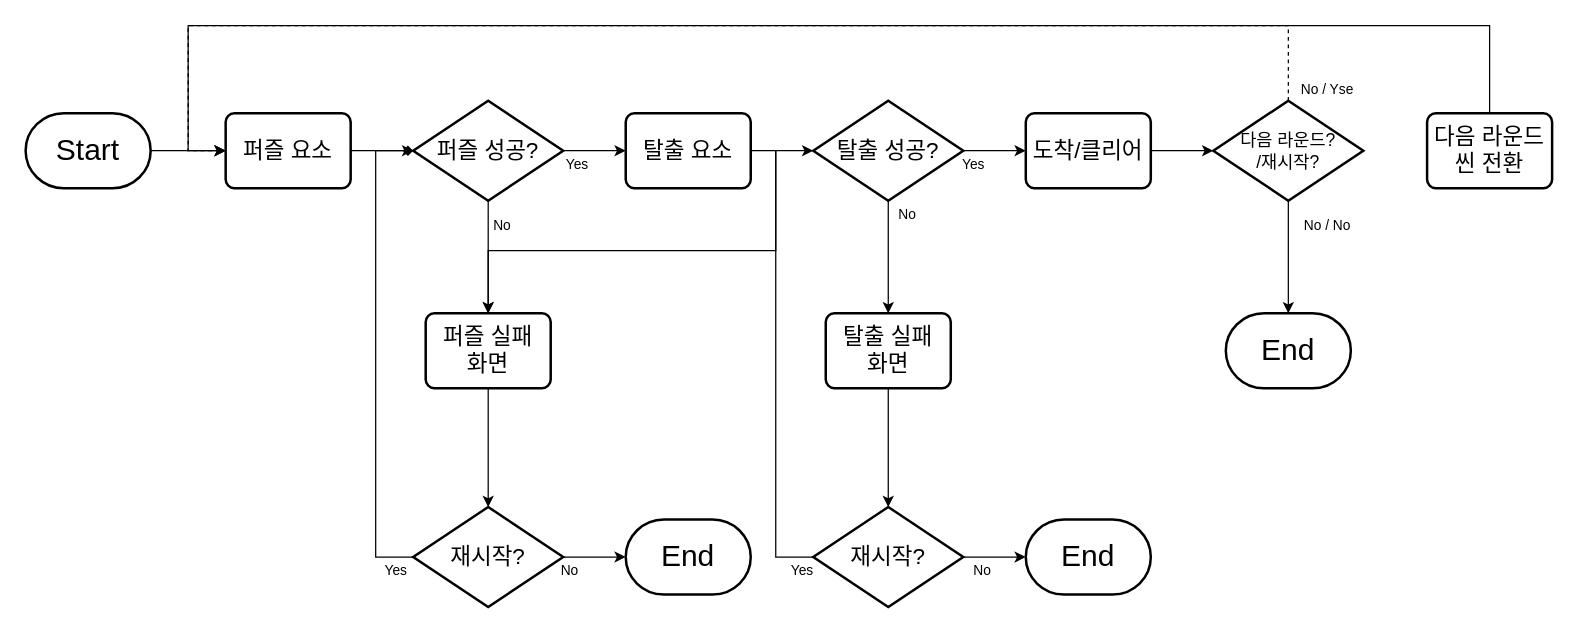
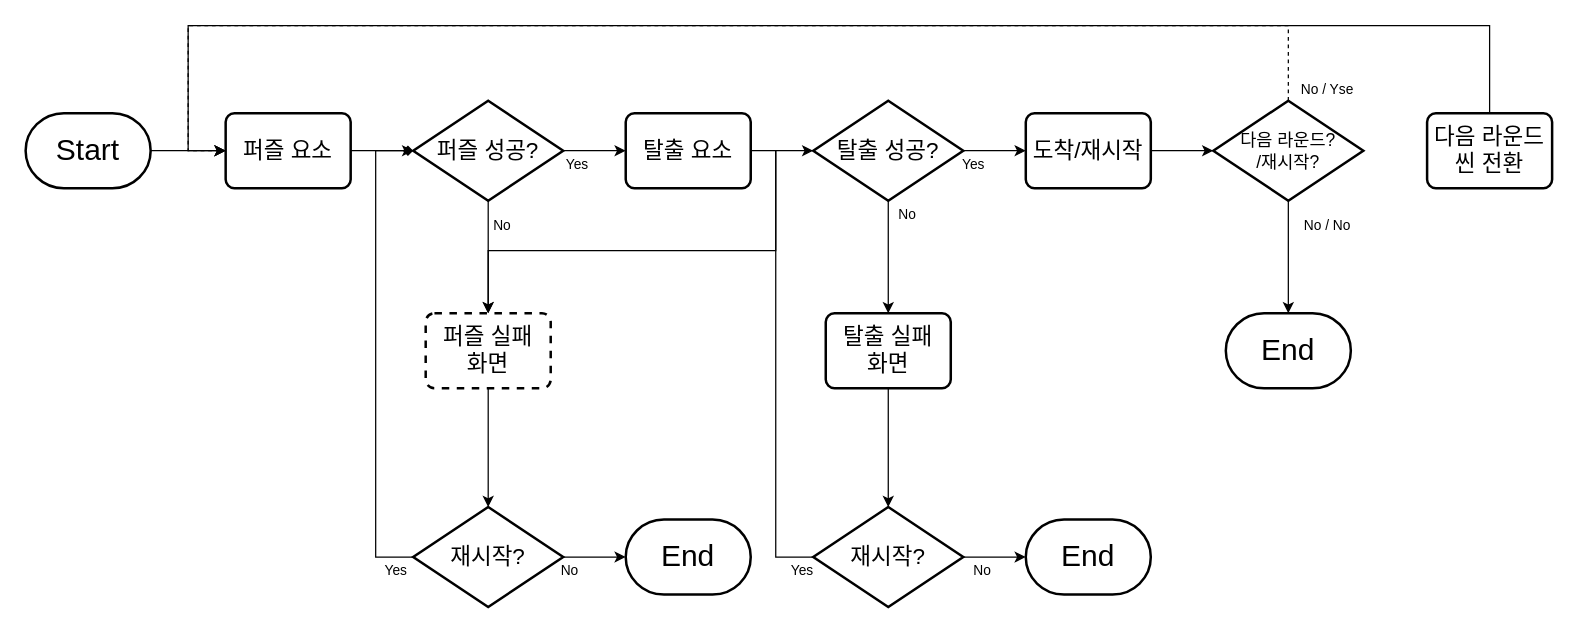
node "도착/클리어": label "도착/클리어" -> "도착/재시작"
node "퍼즐 실패 화면": style solid -> dashed
